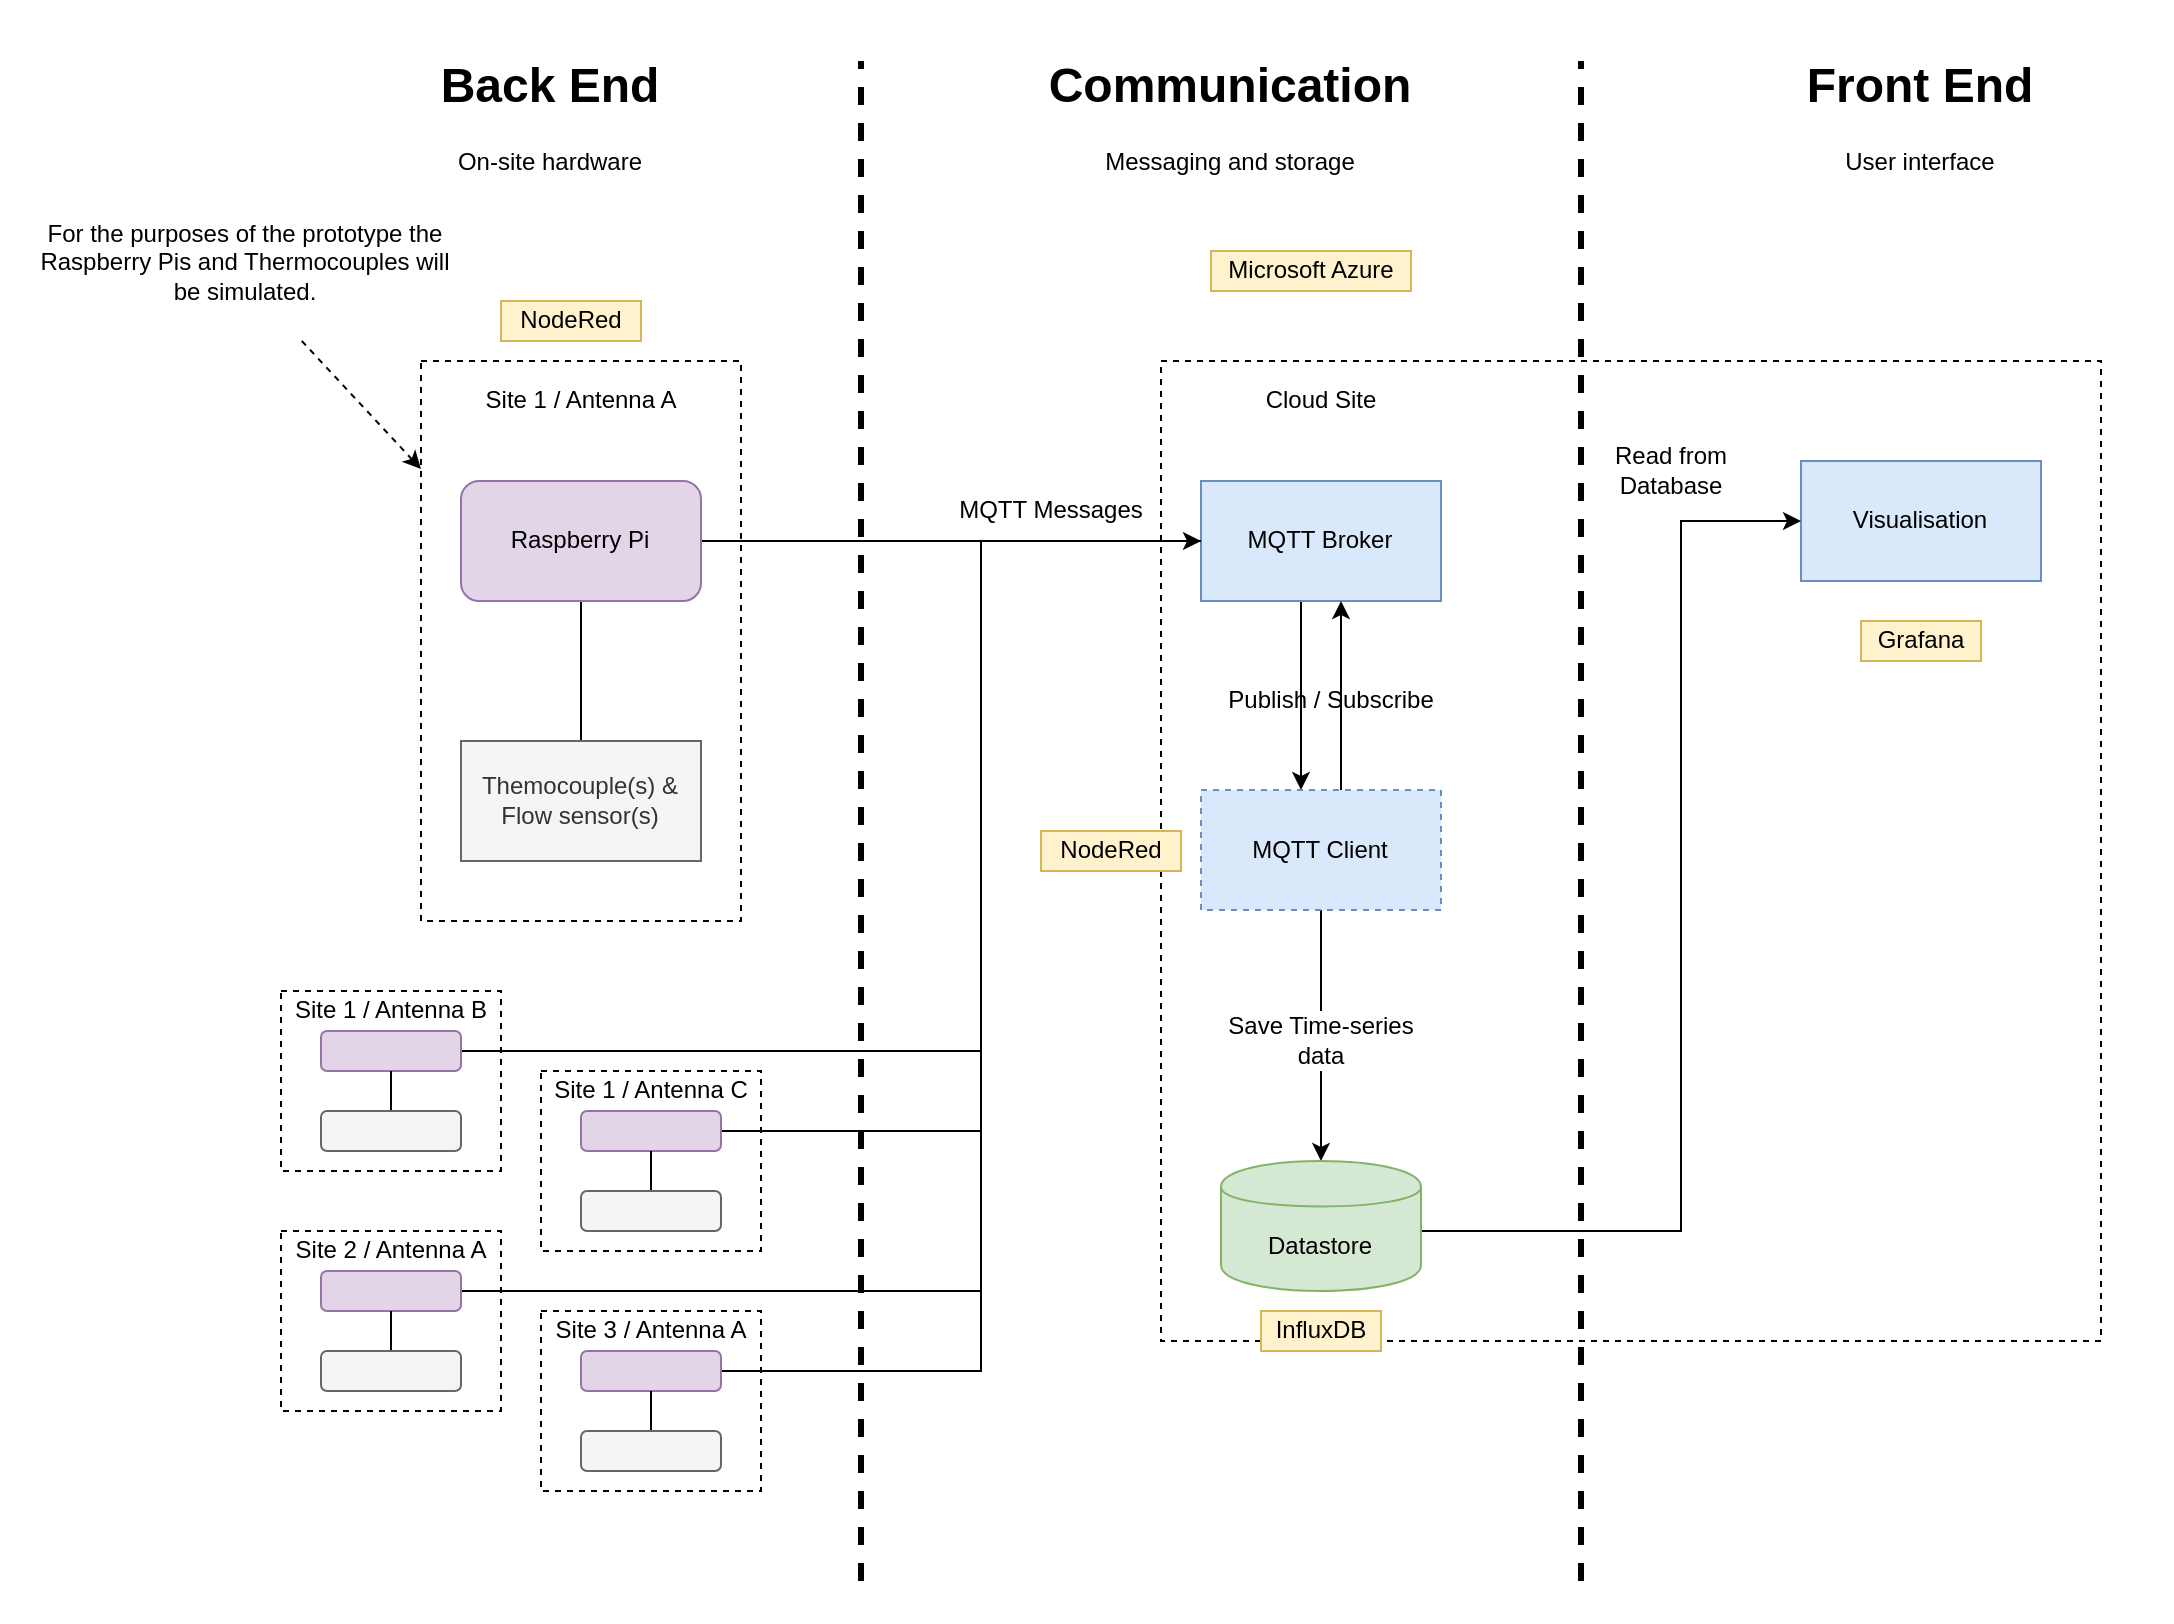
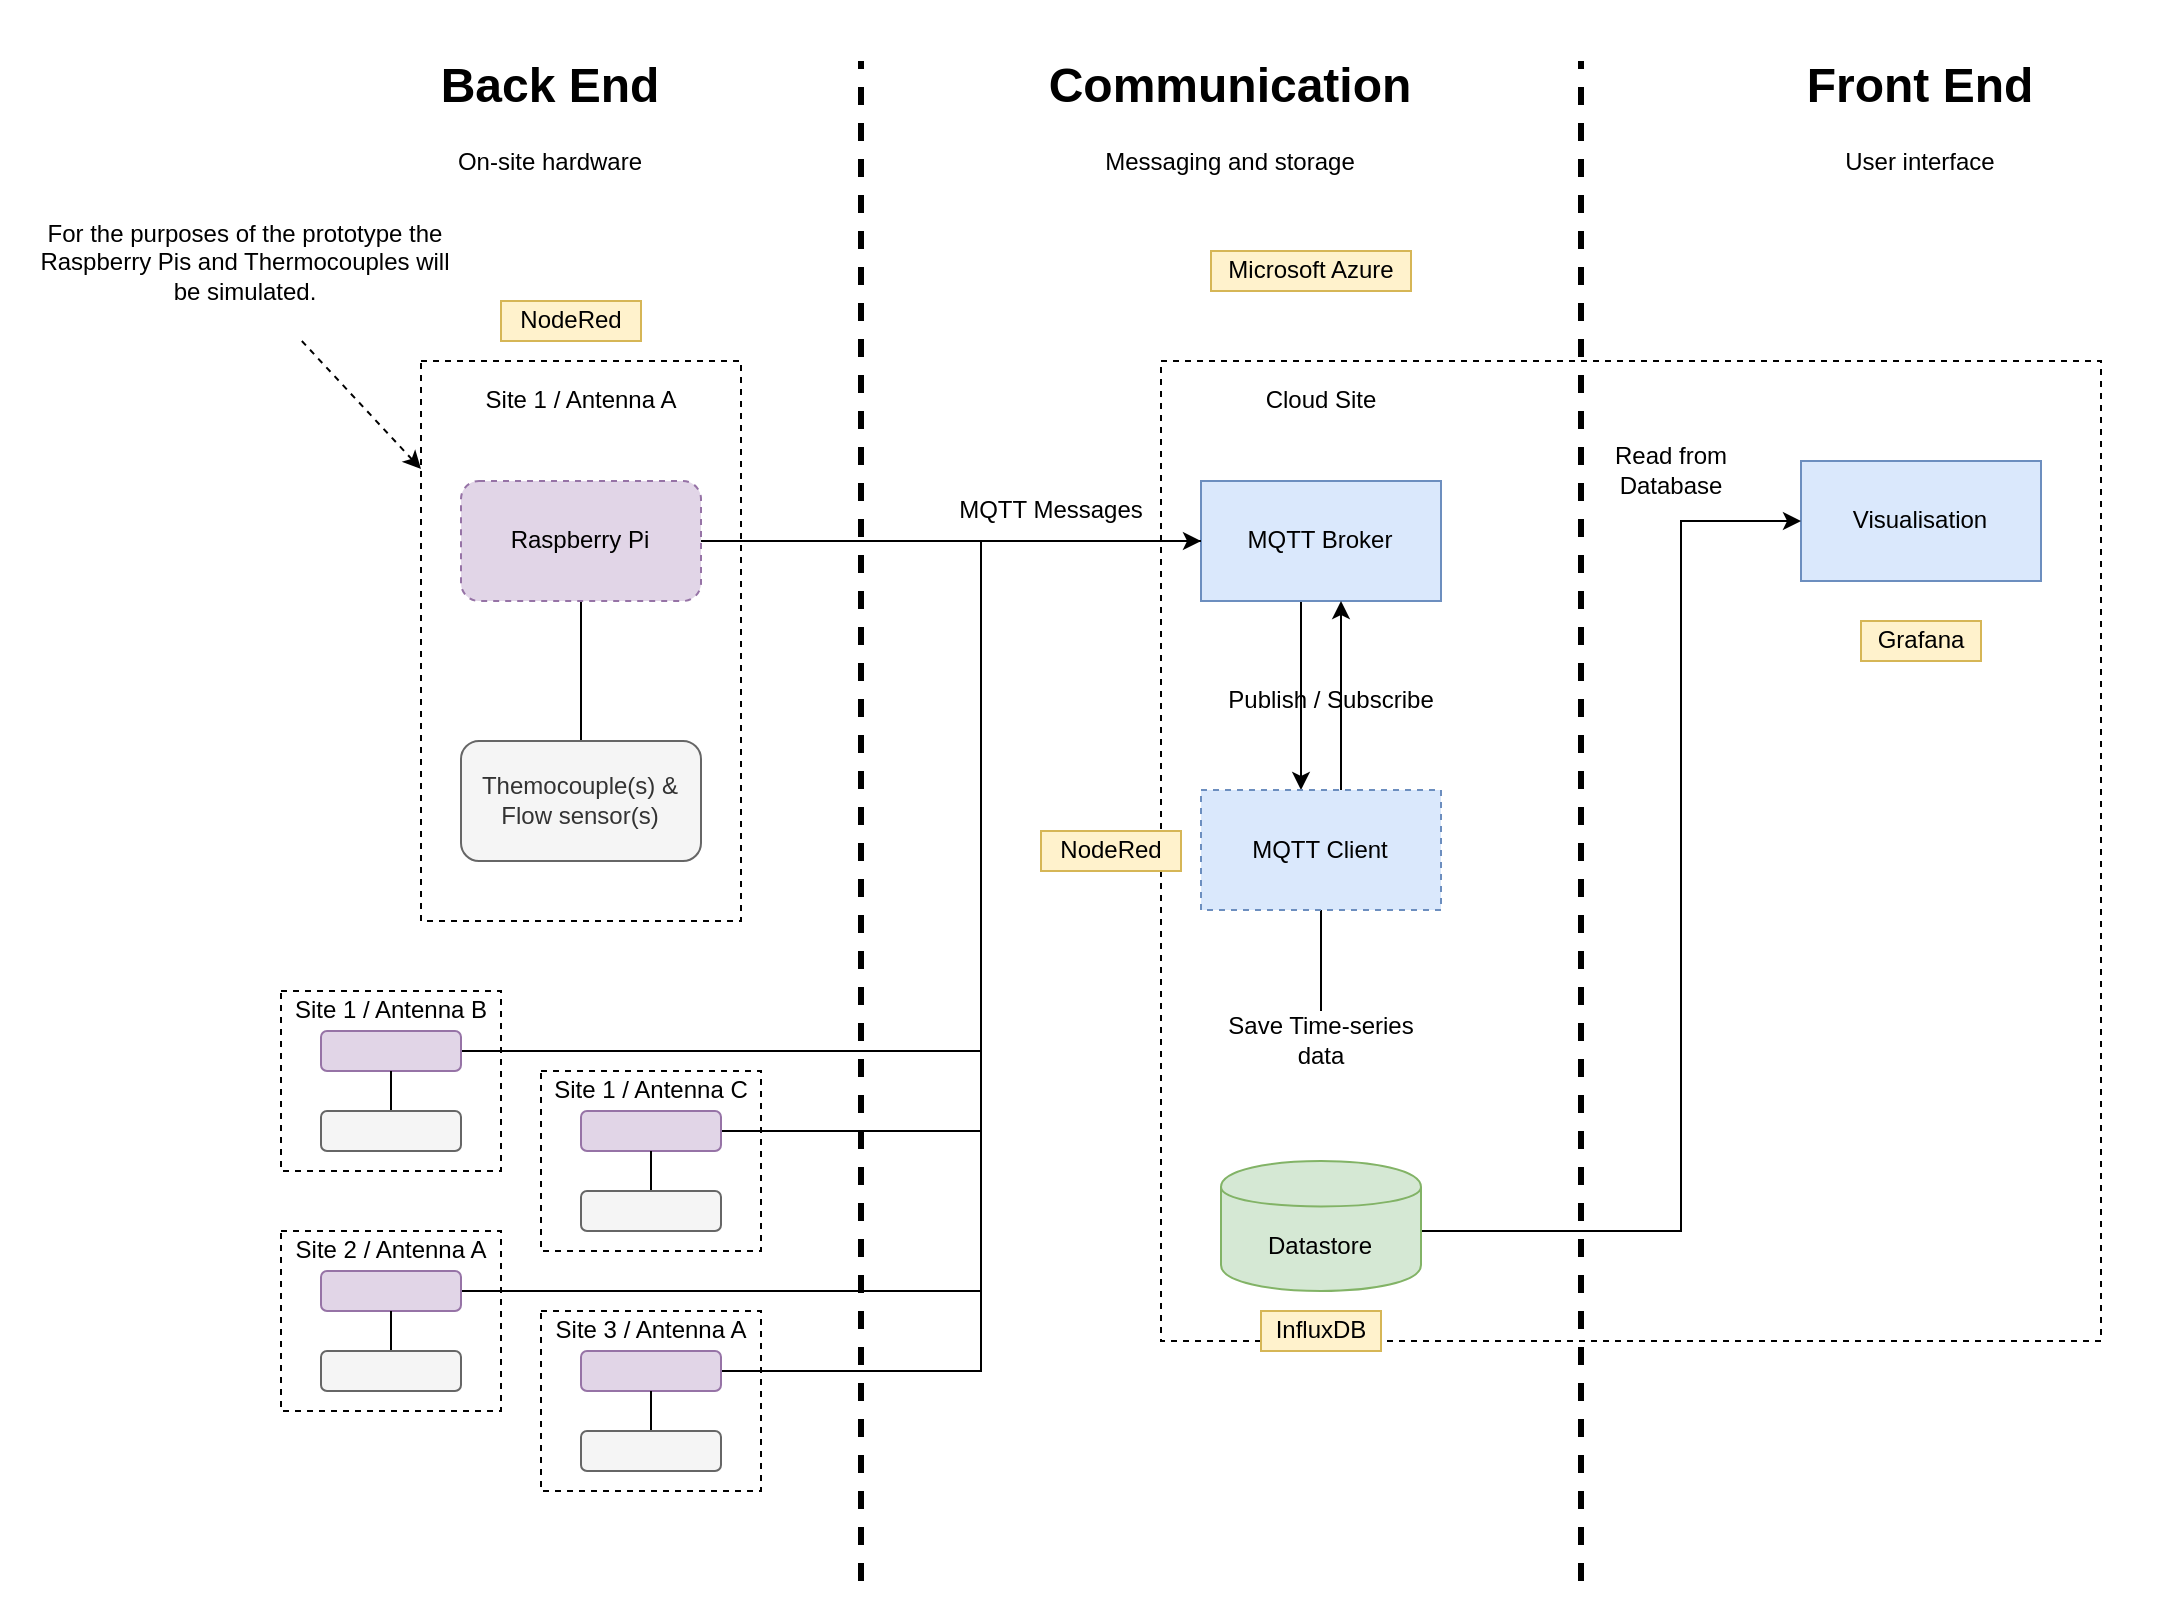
node "Raspberry Pi": style solid -> dashed
node "Themocouple(s) & Flow sensor(s)": shape rectangle -> rounded rectangle
edge "Save Time-series data" -> "Datastore": removed
